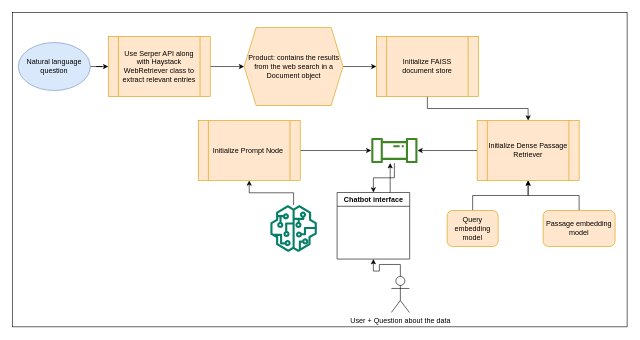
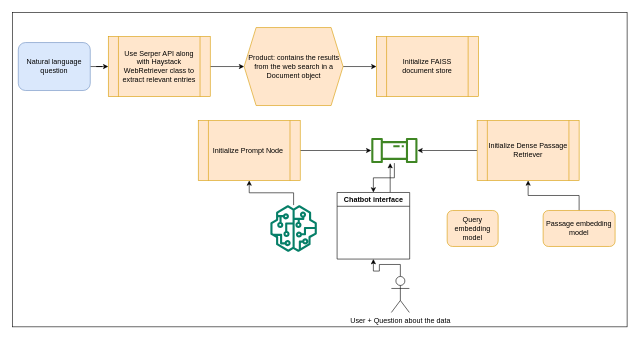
node "Natural language question": shape ellipse -> rounded rectangle
edge "Initialize FAISS document store" -> "Initialize Dense Passage Retriever": removed
edge "Query embedding model" -> "Initialize Dense Passage Retriever": removed
